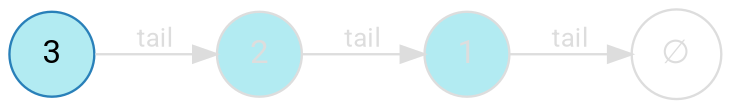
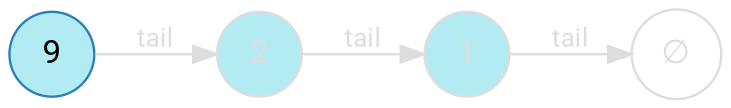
node "3": label "3" -> "9"
